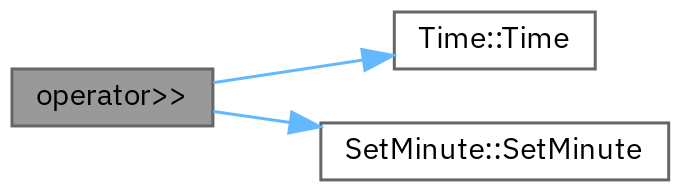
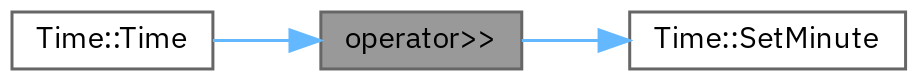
edge "operator>>" -> "Time::Time": reversed
node "SetMinute::SetMinute": label "SetMinute::SetMinute" -> "Time::SetMinute"
